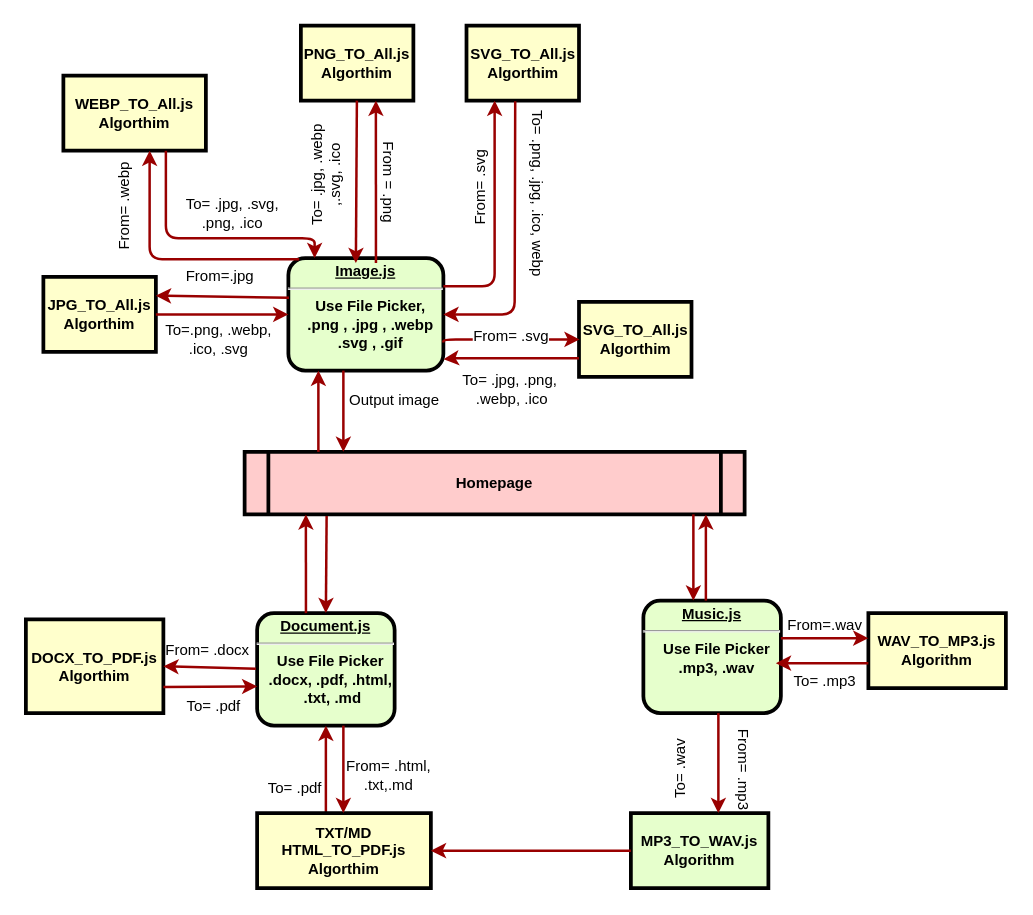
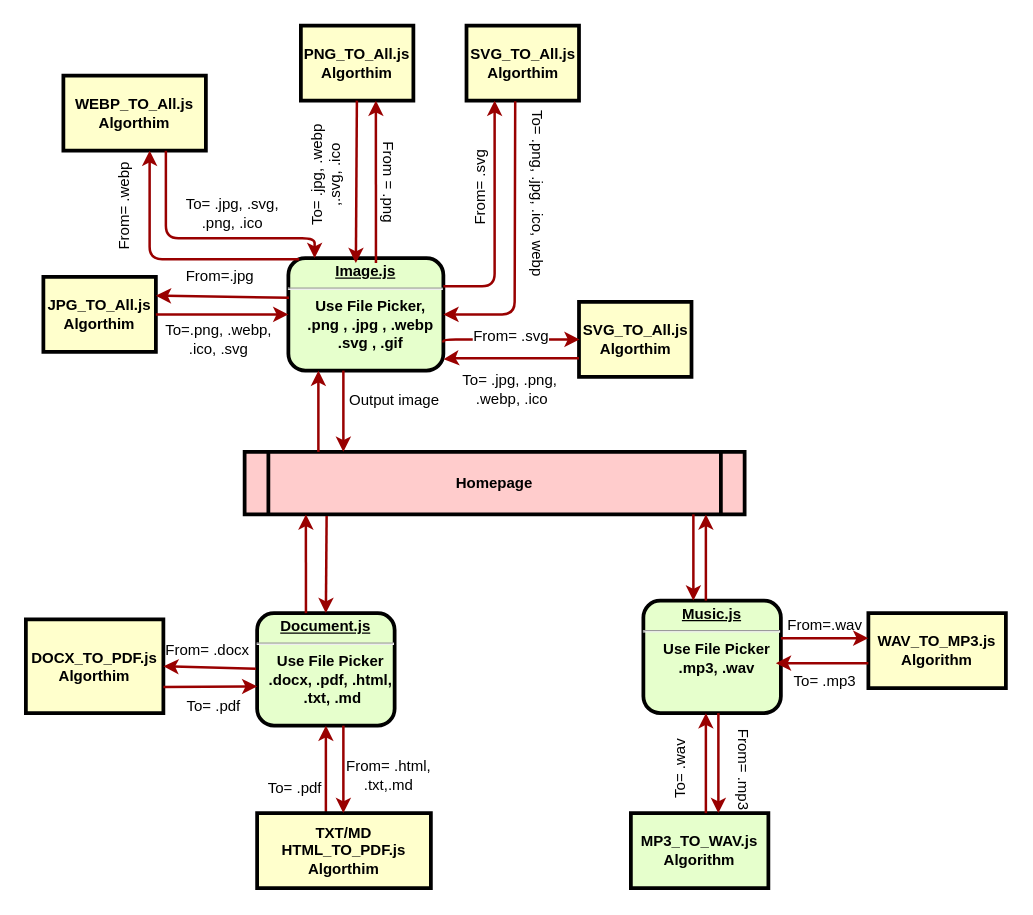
edge "MP3_TO_WAV.js Algorithm" -> "TXT/MD HTML_TO_PDF.js Algorthim": now "MP3_TO_WAV.js Algorithm" -> "Music.js Use File Picker .mp3, .wav"
